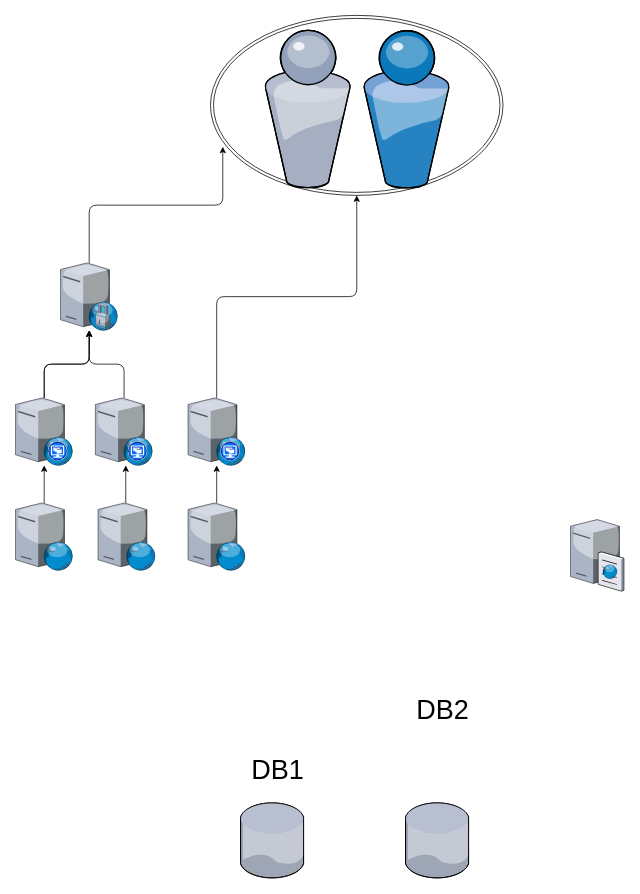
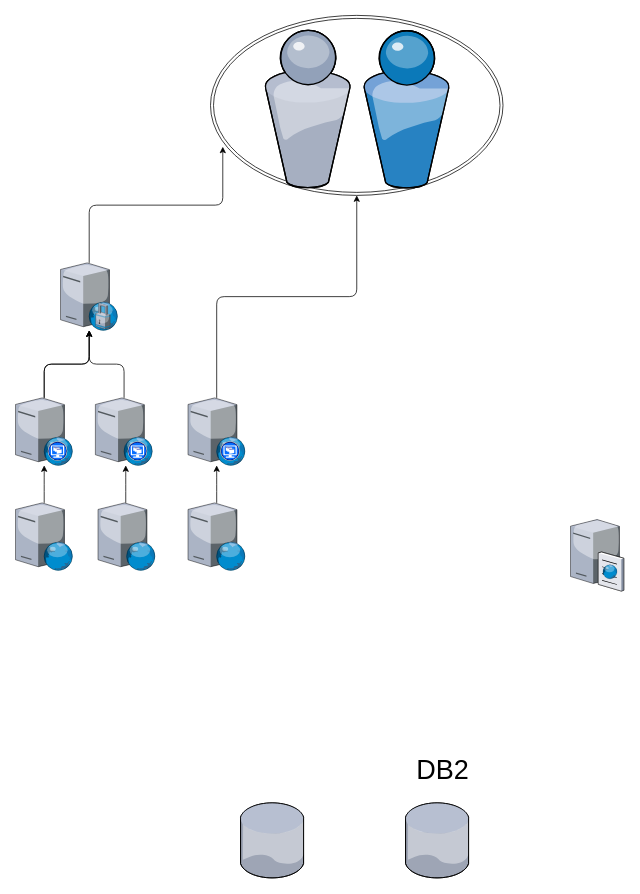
node "DB2": moved (443, 709) -> (443, 769)
node "DB1": removed
